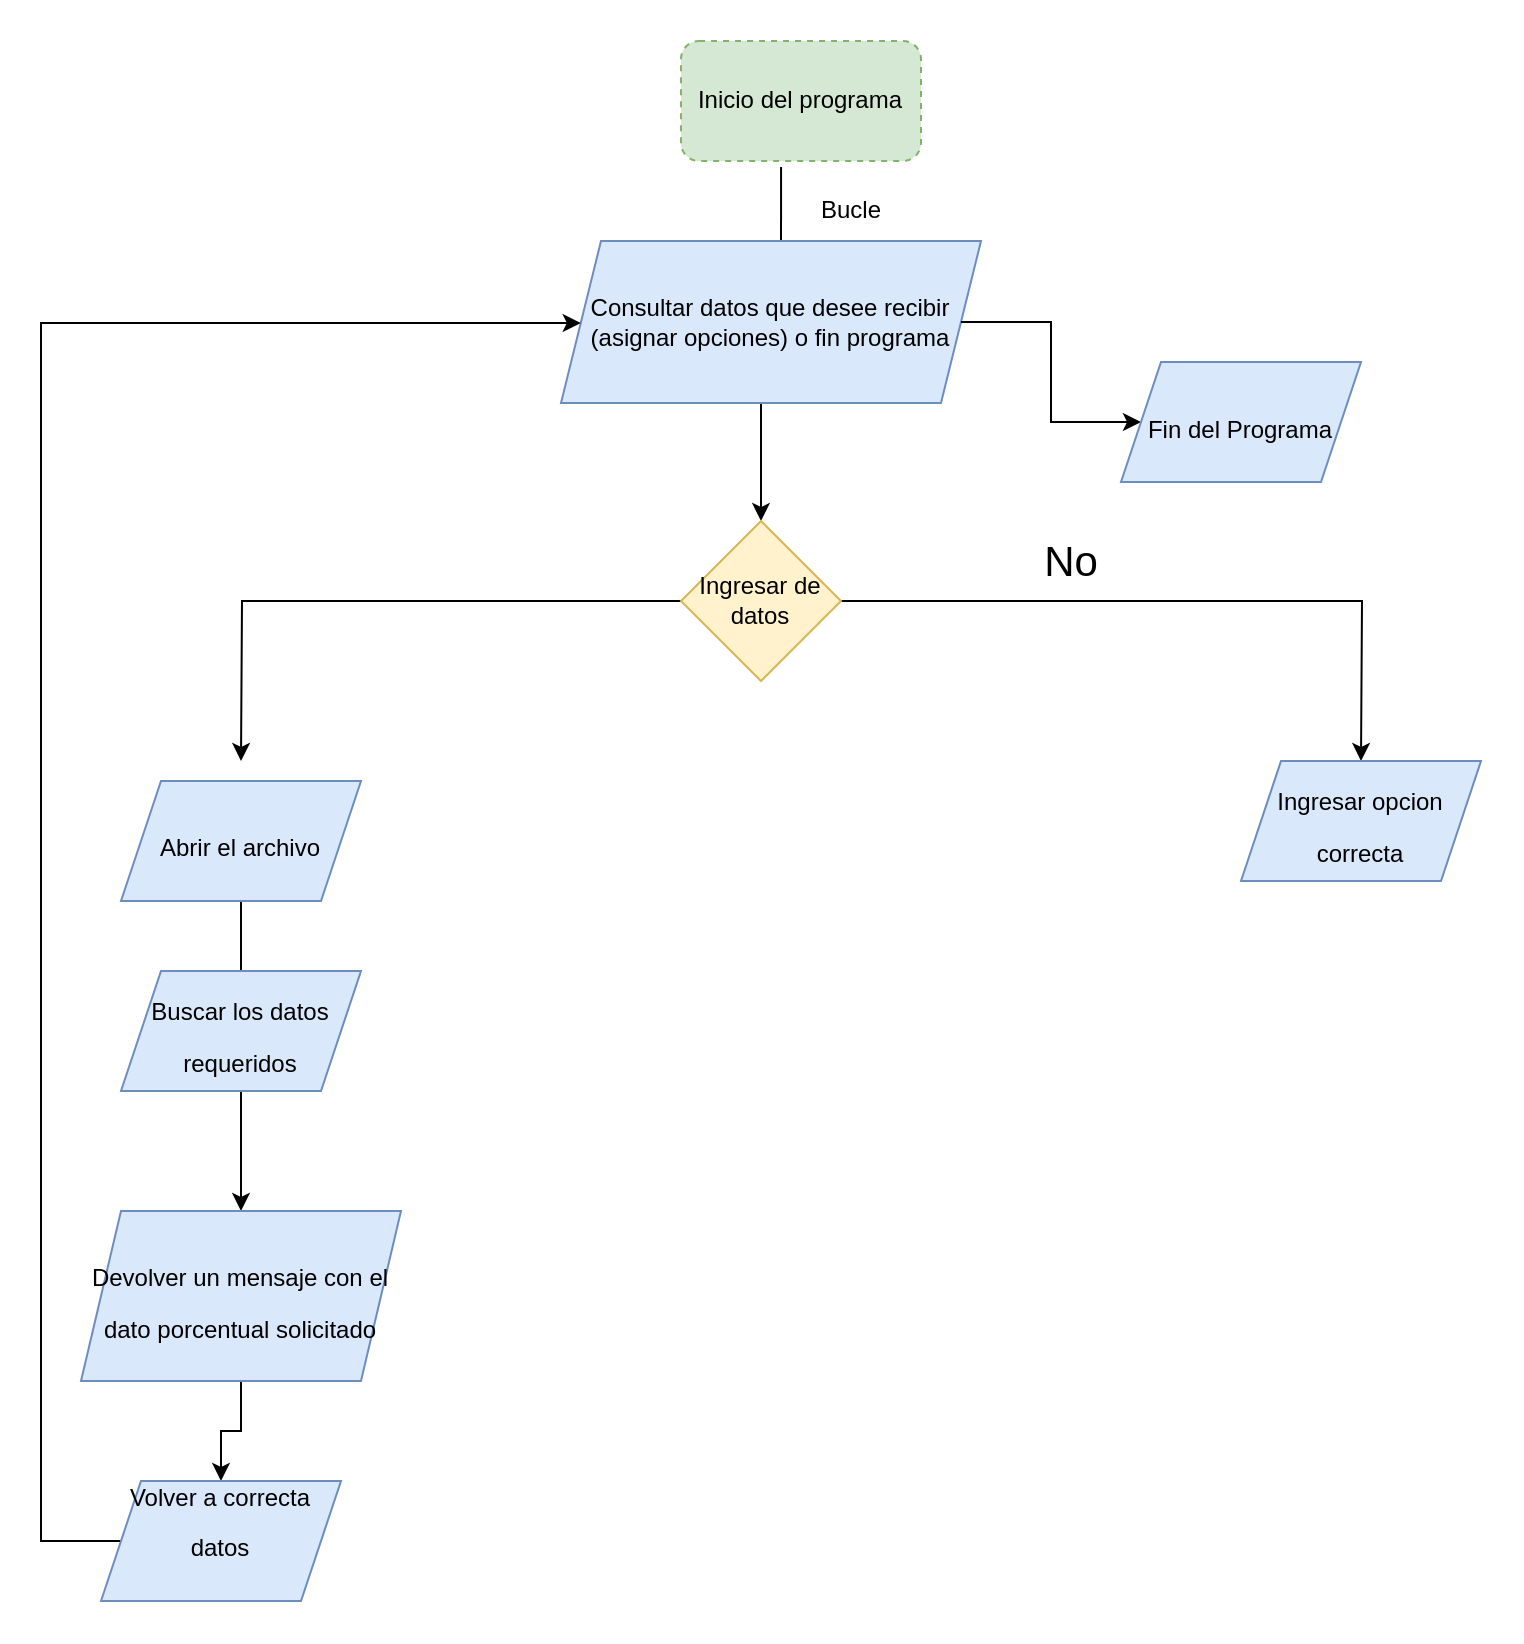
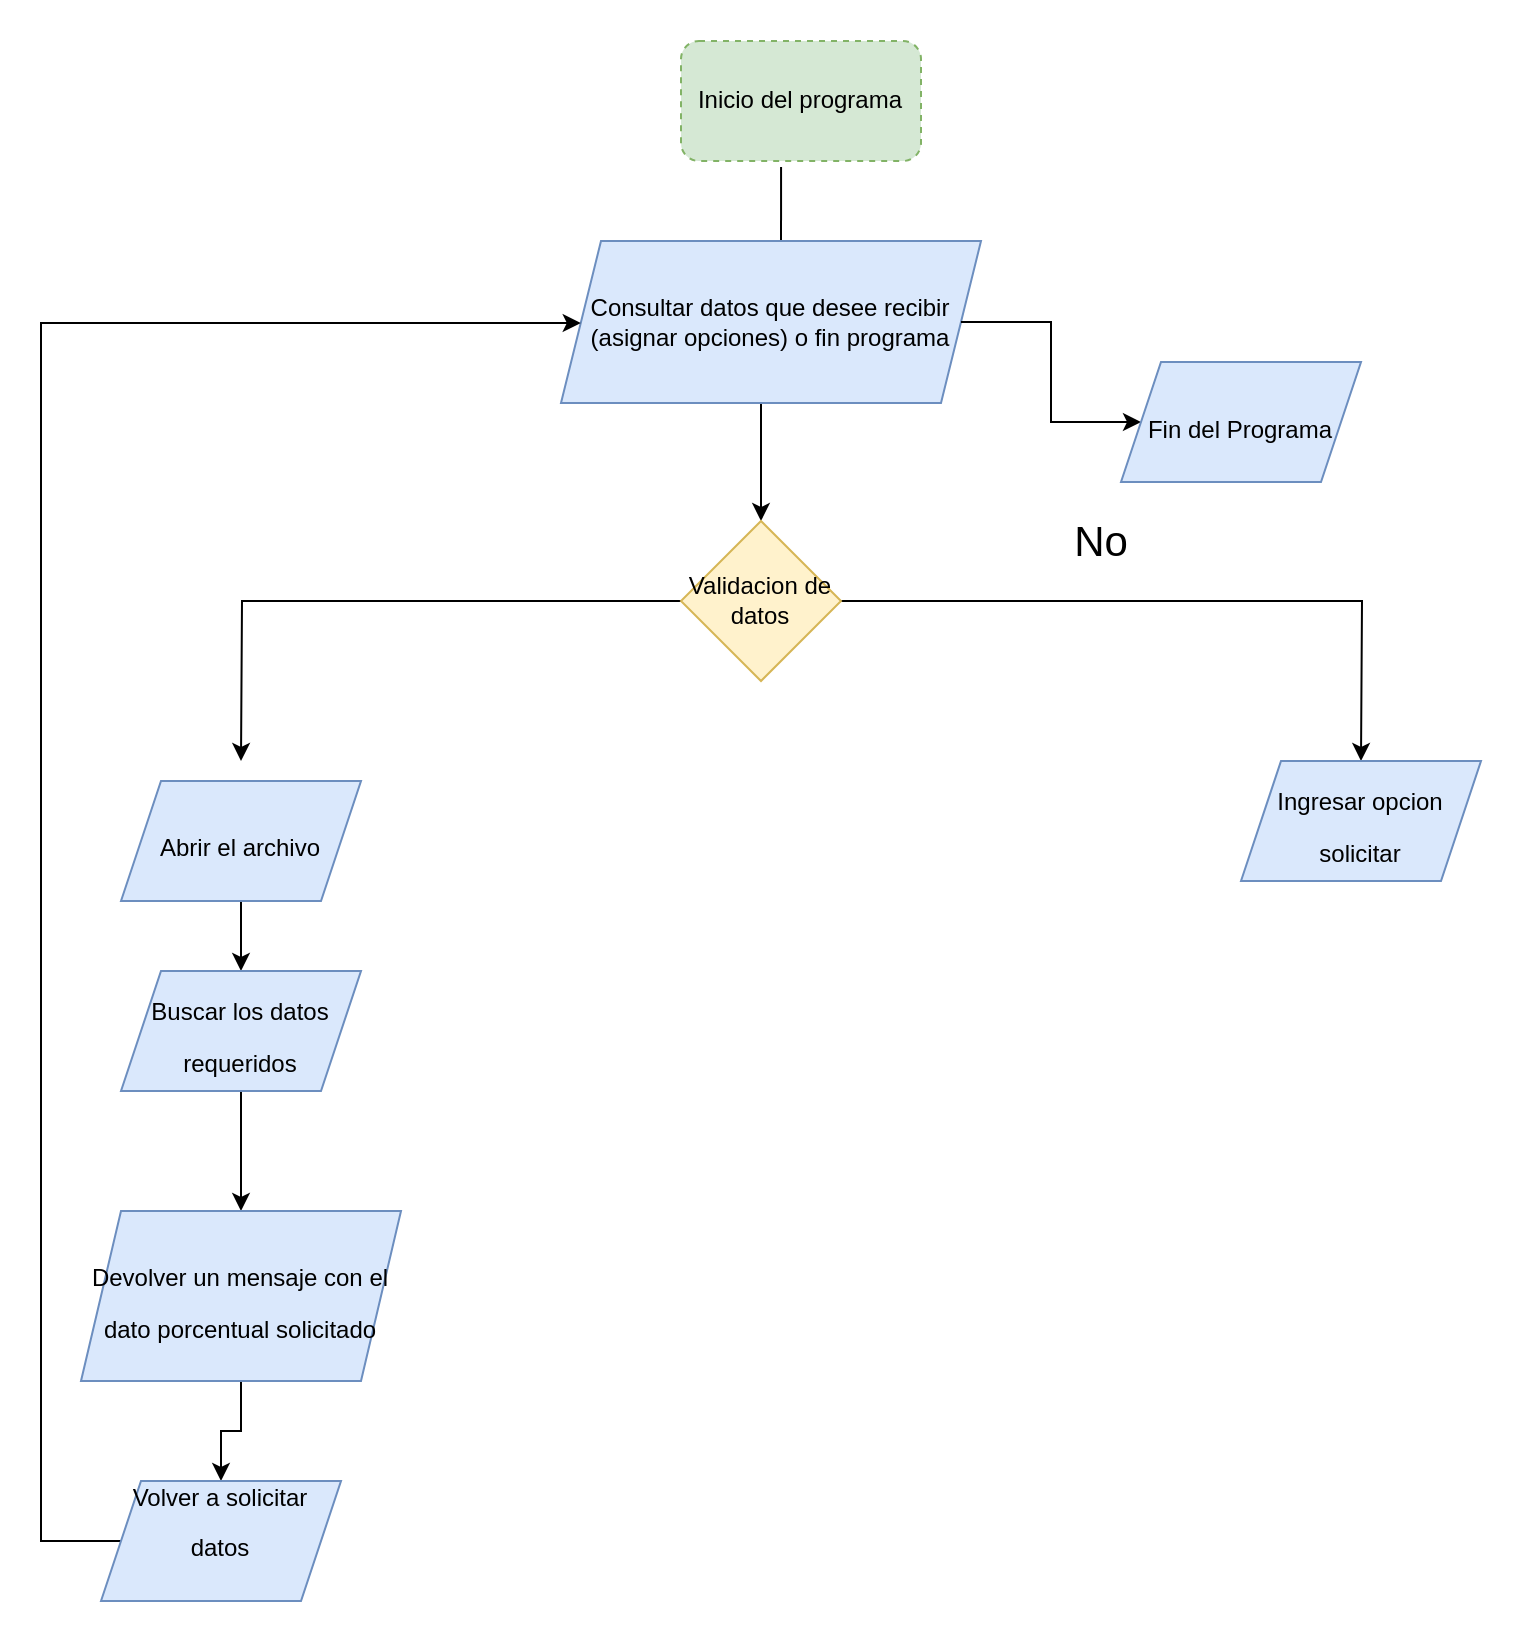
node "Bucle": removed
node "No": moved (1071, 561) -> (1101, 541)
node "Ingresar de datos": label "Ingresar de datos" -> "Validacion de datos"
node "Ingresar opcion correcta": label "Ingresar opcion correcta" -> "Ingresar opcion solicitar"
edge "Abrir el archivo" -- "Buscar los datos requeridos": arrowhead none -> classic
node "Volver a correcta datos": label "Volver a correcta datos" -> "Volver a solicitar datos"
